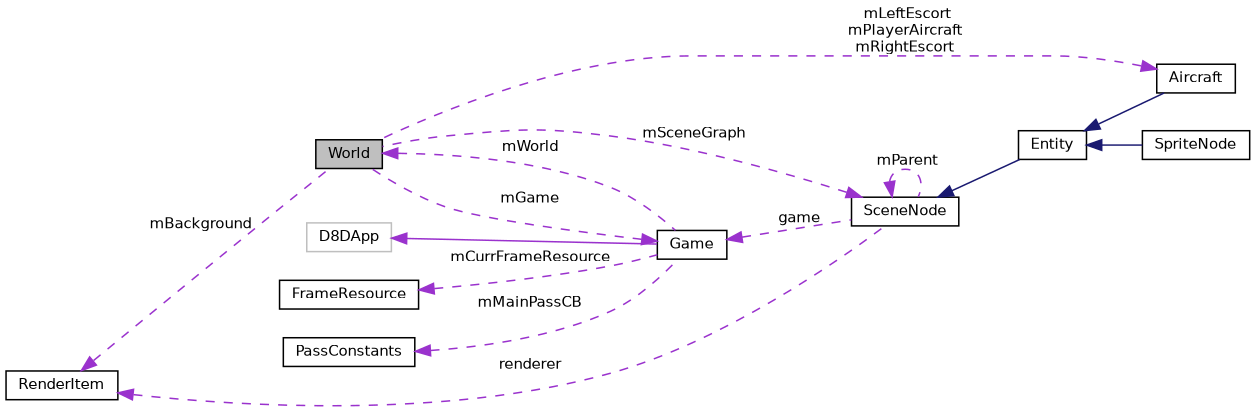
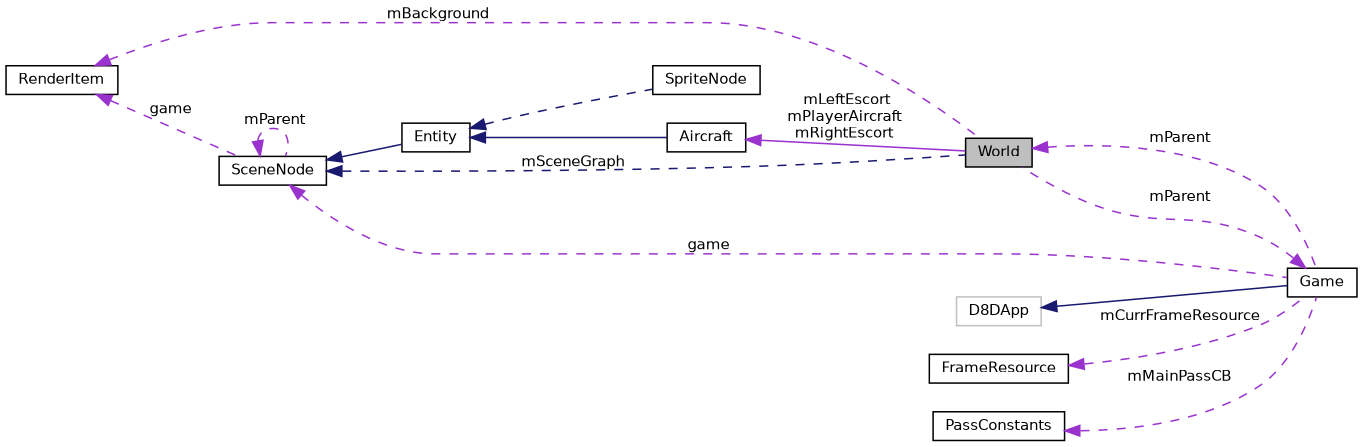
edge "World" -> "Aircraft": style dashed -> solid
edge "World" -> "SceneNode": color darkorchid3 -> midnightblue
edge "SpriteNode" -> "Entity": style solid -> dashed
edge "Game" -> "World": label " mWorld" -> " mParent"
edge "World" -> "Game": label " mGame" -> " mParent"
edge "SceneNode" -> "Game": reversed
edge "Game" -> "D8DApp": color darkorchid3 -> midnightblue
edge "SceneNode" -> "RenderItem": label " renderer" -> " game"
